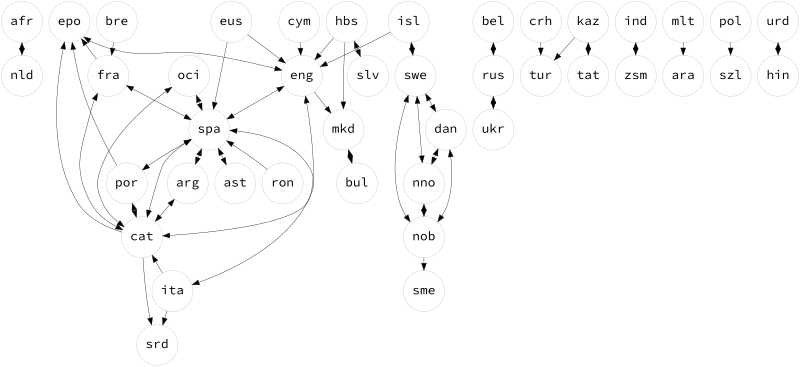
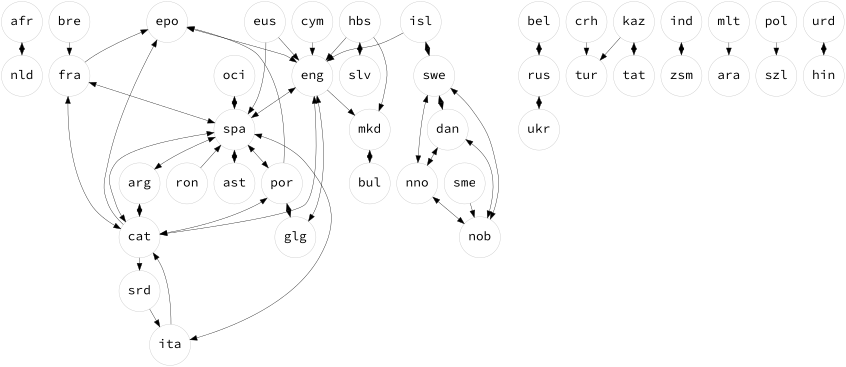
edge "oci" -- "cat": removed
node "glg": added
edge "nob" -> "sme": reversed
edge "ita" -> "srd": reversed
